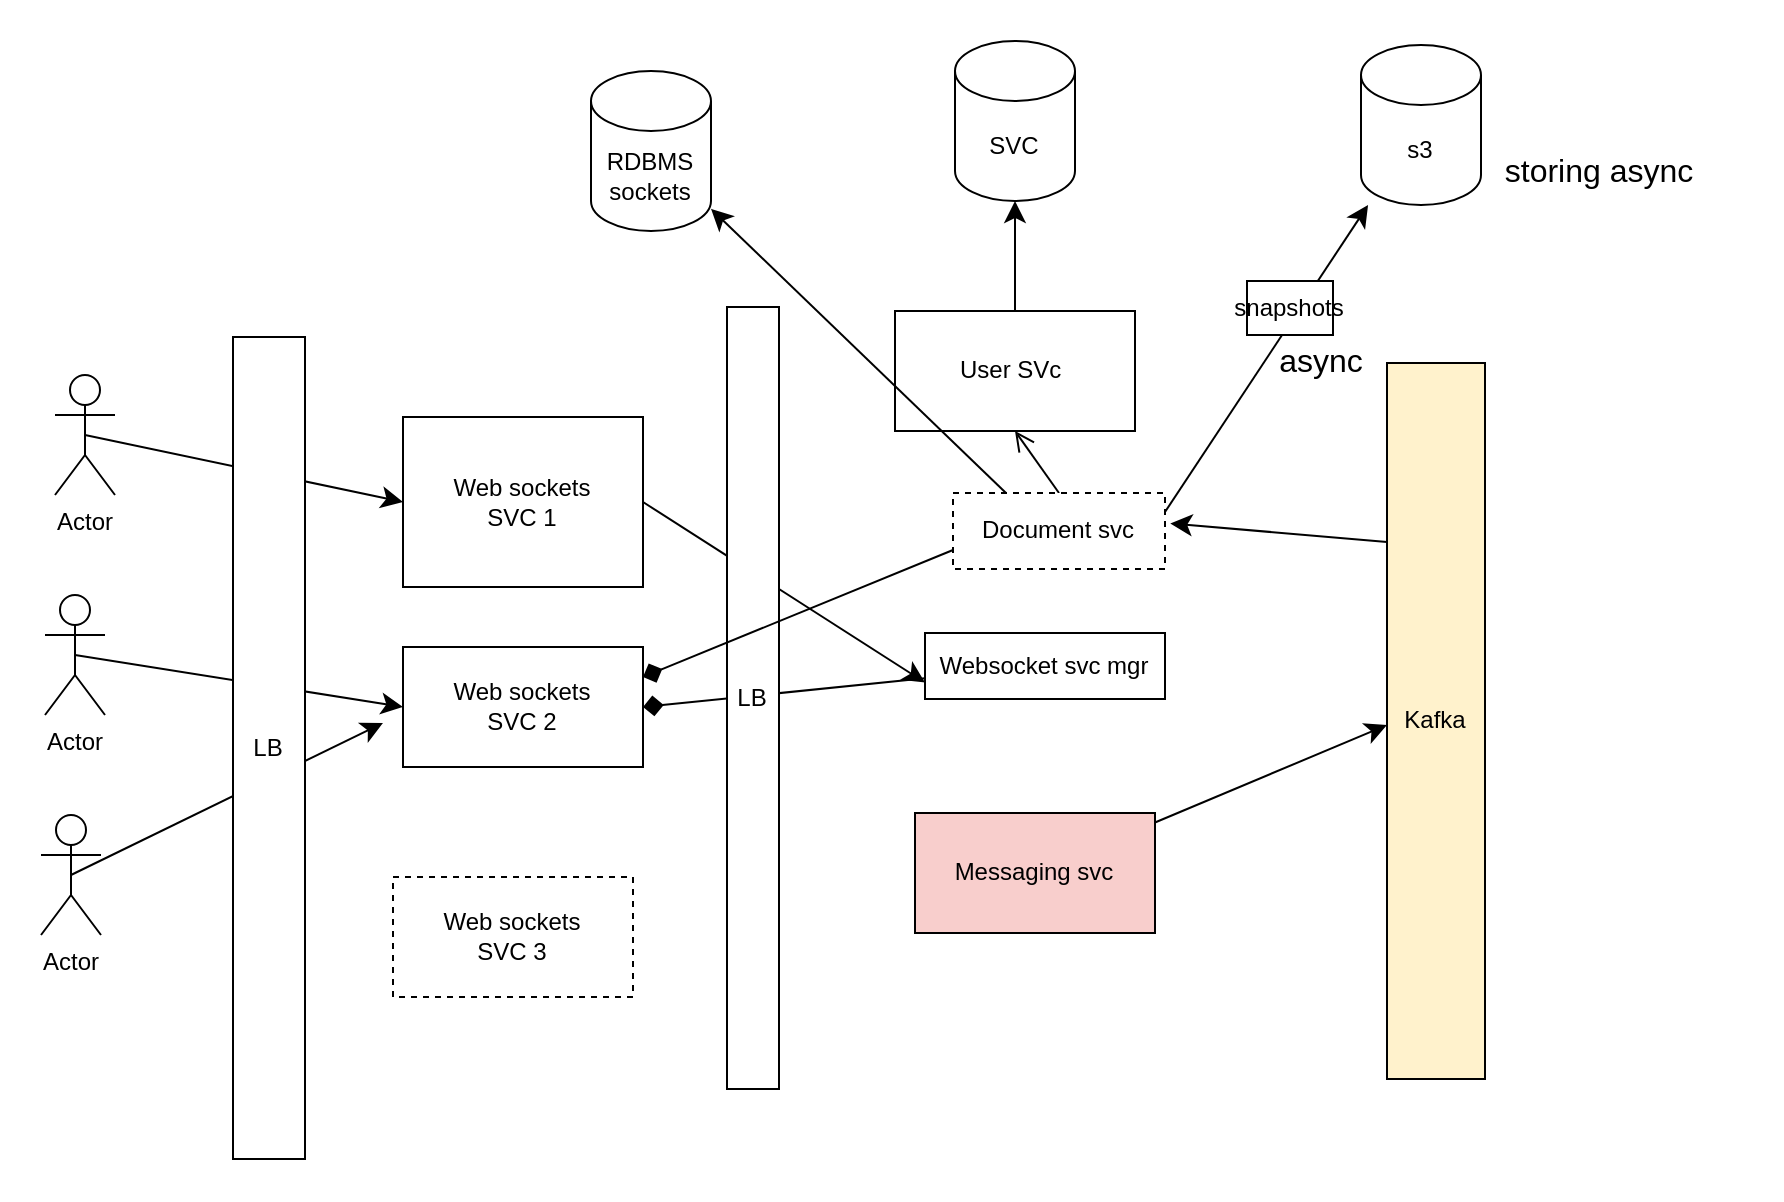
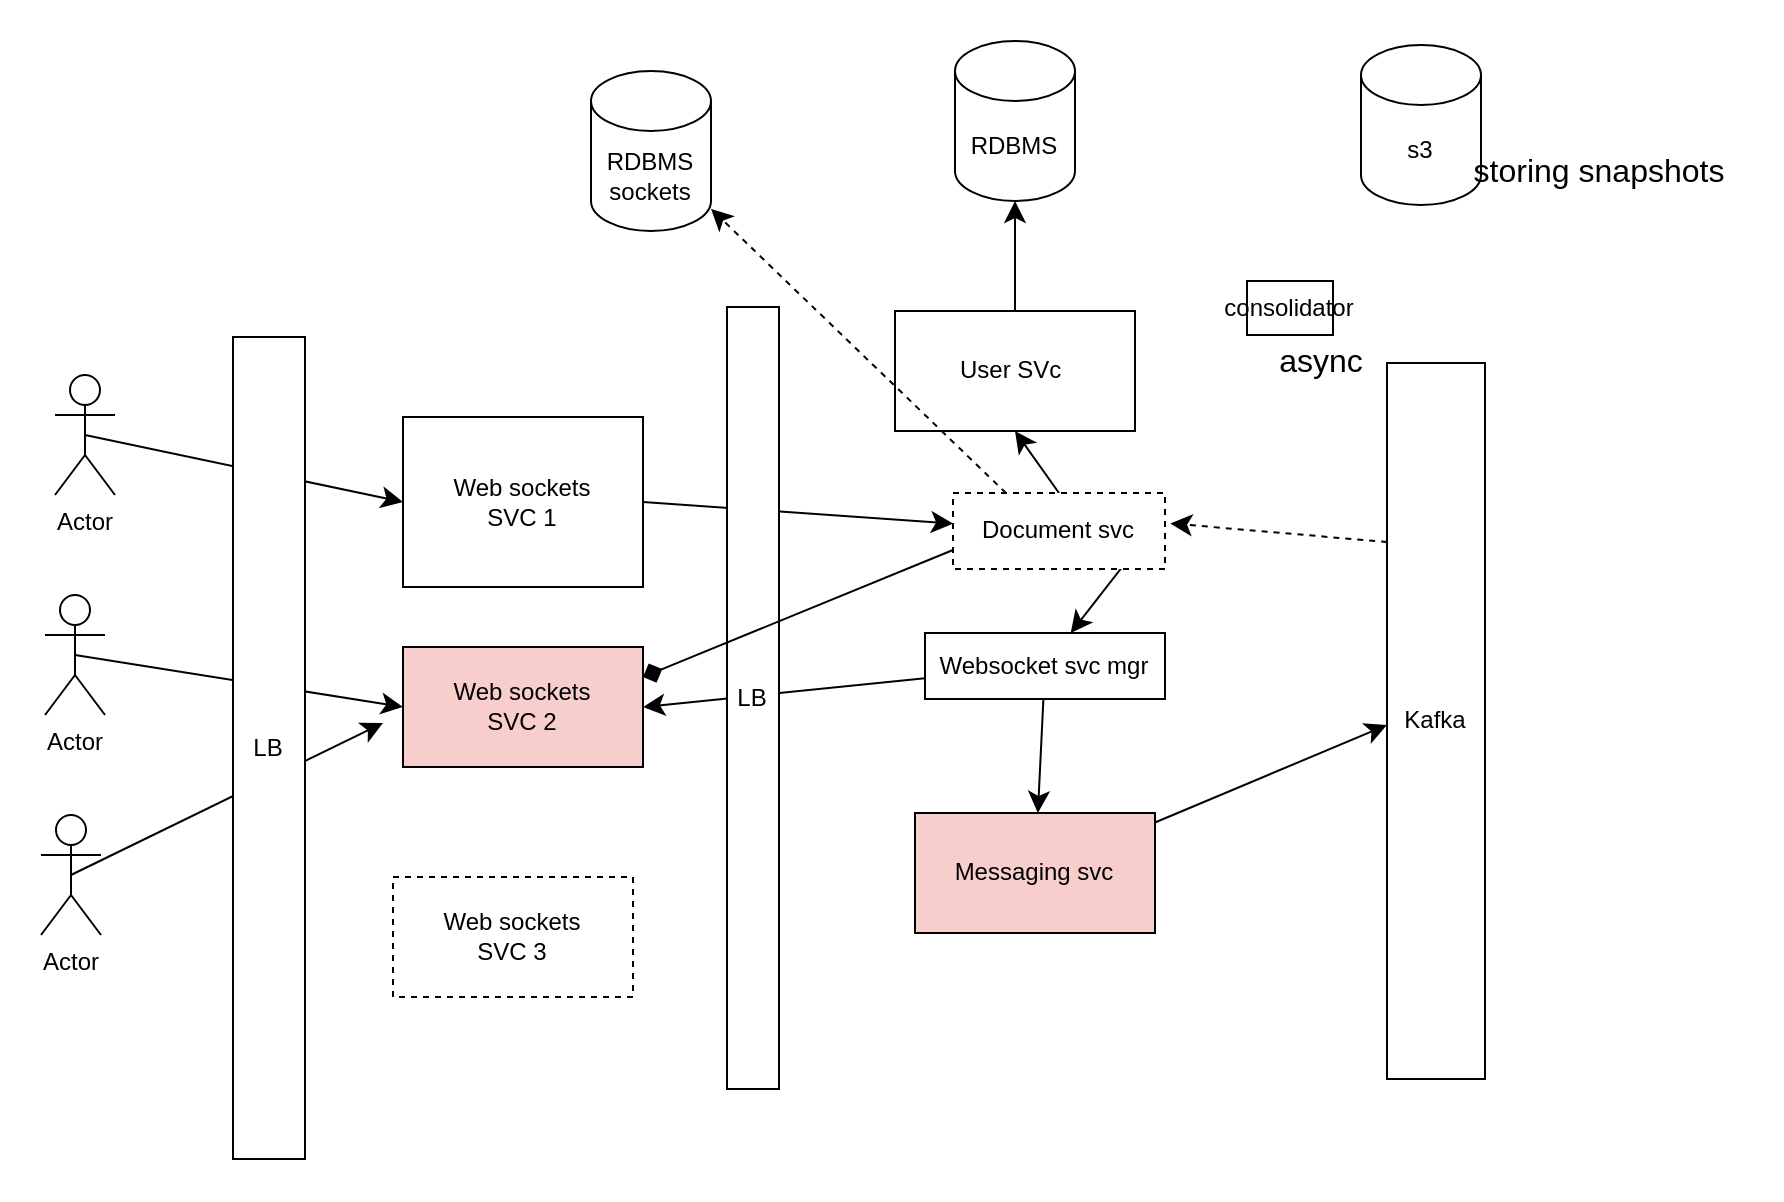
node "SVC": label "SVC" -> "RDBMS"
node "storing async": label "storing async" -> "storing snapshots"
node "snapshots": label "snapshots" -> "consolidator"
edge "Document svc" -> "RDBMS sockets": style solid -> dashed
edge "Document svc" -> "s3": now "Document svc" -> "Websocket svc mgr"
edge "Document svc" -> "User SVc": arrowhead open -> classic
edge "Web sockets SVC 1" -> "Document svc": added
edge "Kafka" -> "Document svc": style solid -> dashed
edge "Web sockets SVC 1" -> "Websocket svc mgr": removed
edge "Websocket svc mgr" -> "Web sockets SVC 2": arrowhead diamond -> classic
node "Web sockets SVC 2": fillcolor #ffffff -> #f8cecc
node "Kafka": fillcolor #fff2cc -> #ffffff
edge "Websocket svc mgr" -> "Messaging svc": added
